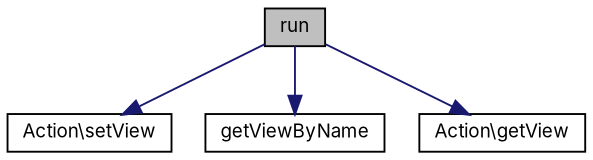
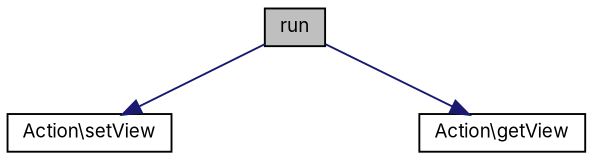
node "getViewByName": removed
